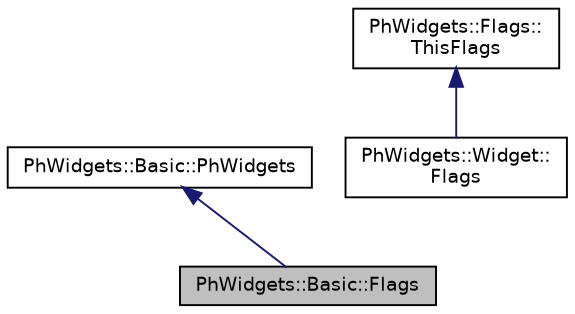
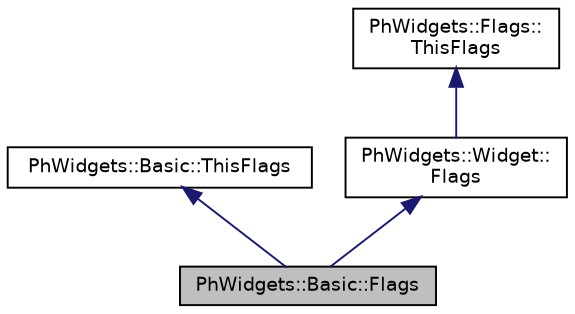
node "PhWidgets::Basic::PhWidgets": label "PhWidgets::Basic::PhWidgets" -> "PhWidgets::Basic::ThisFlags"
edge "PhWidgets::Basic::Flags" -> "PhWidgets::Widget:: Flags": added
